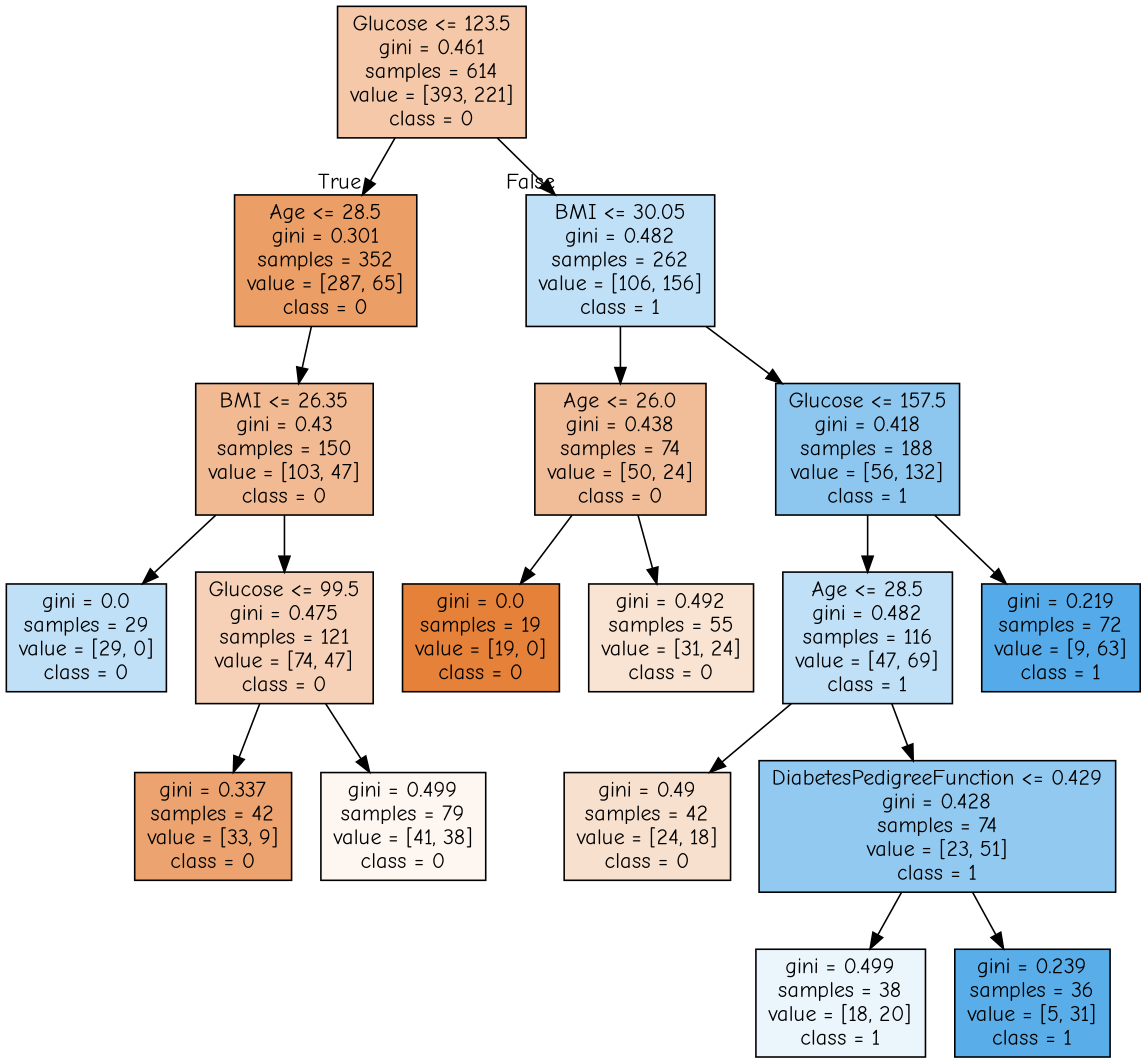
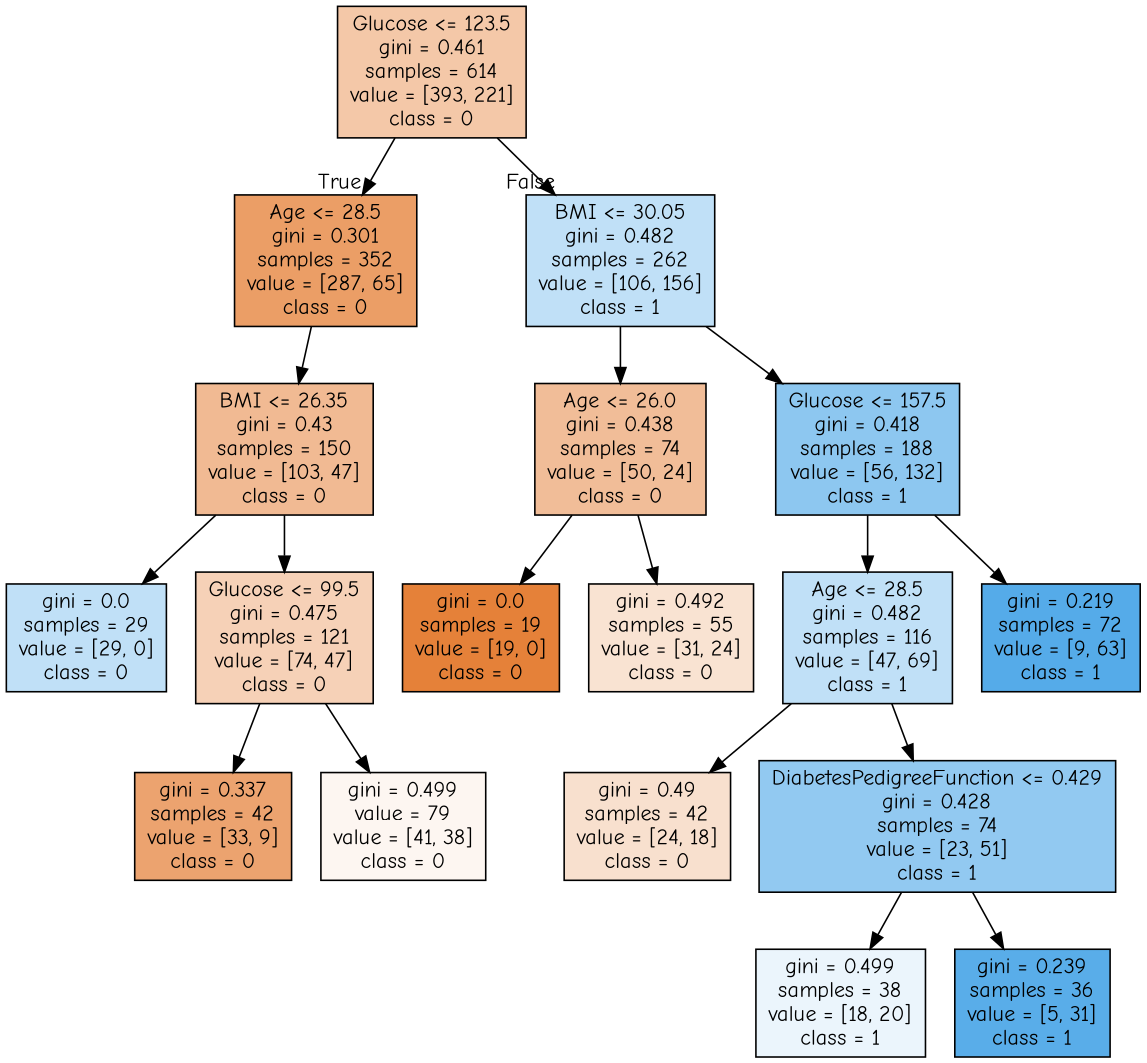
node "gini = 0.499 samples = 79 value = [41, 38] class = 0": label "gini = 0.499 samples = 79 value = [41, 38] class = 0" -> "gini = 0.499 value = 79 value = [41, 38] class = 0"
